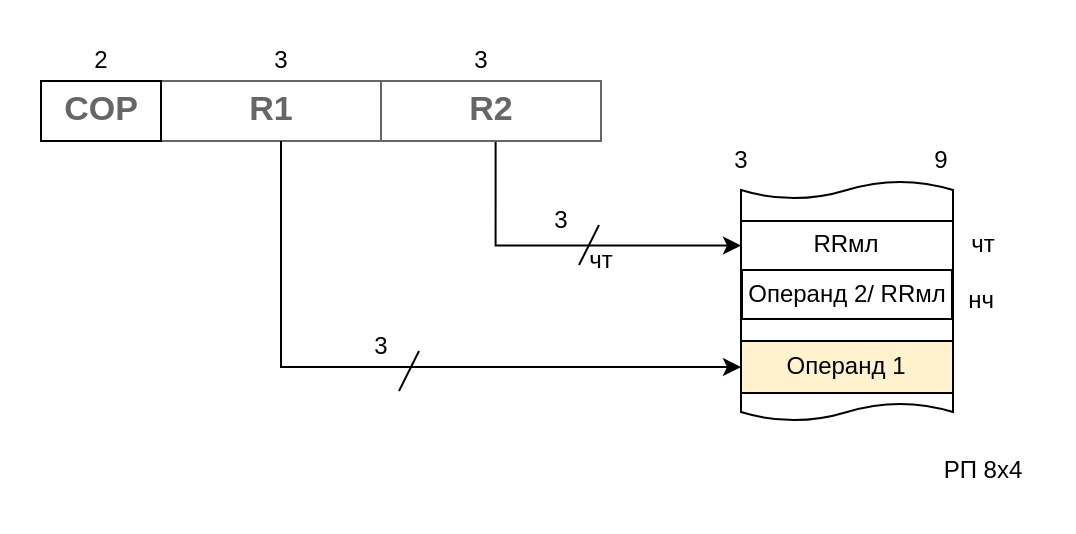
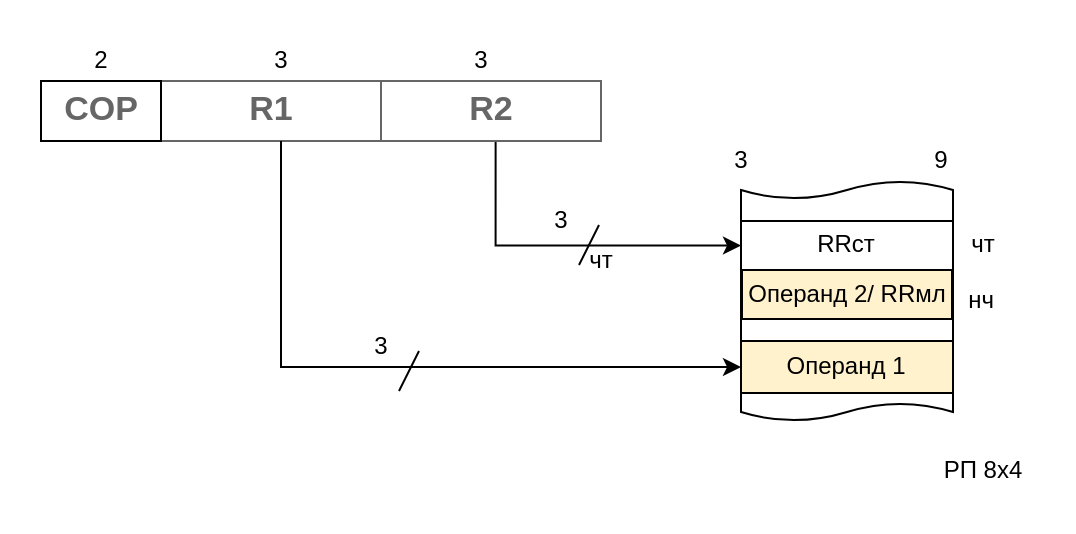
node "RRмл": label "RRмл" -> "RRст"
node "Операнд 2/ RRмл": fillcolor #ffffff -> #fff2cc
